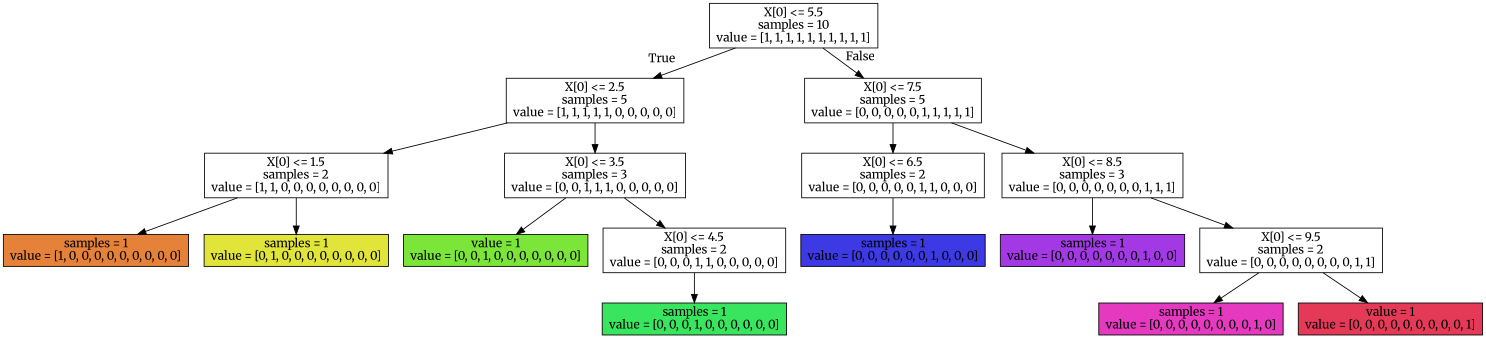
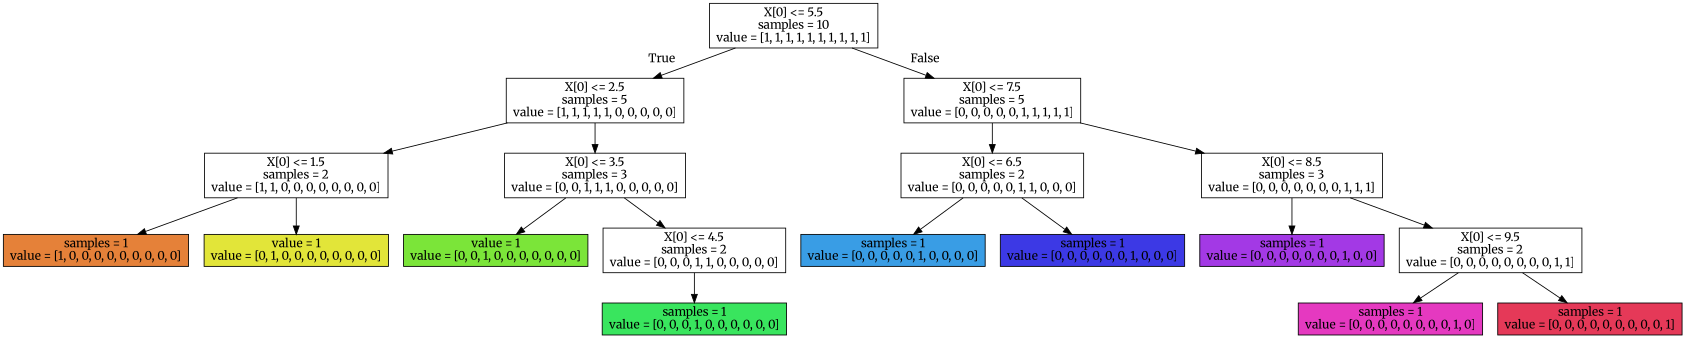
node "samples = 1 value = [0, 1, 0, 0, 0, 0, 0, 0, 0, 0]": label "samples = 1 value = [0, 1, 0, 0, 0, 0, 0, 0, 0, 0]" -> "value = 1 value = [0, 1, 0, 0, 0, 0, 0, 0, 0, 0]"
node "samples = 1 value = [0, 0, 0, 0, 0, 1, 0, 0, 0, 0]": added
node "value = 1 value = [0, 0, 0, 0, 0, 0, 0, 0, 0, 1]": label "value = 1 value = [0, 0, 0, 0, 0, 0, 0, 0, 0, 1]" -> "samples = 1 value = [0, 0, 0, 0, 0, 0, 0, 0, 0, 1]"
